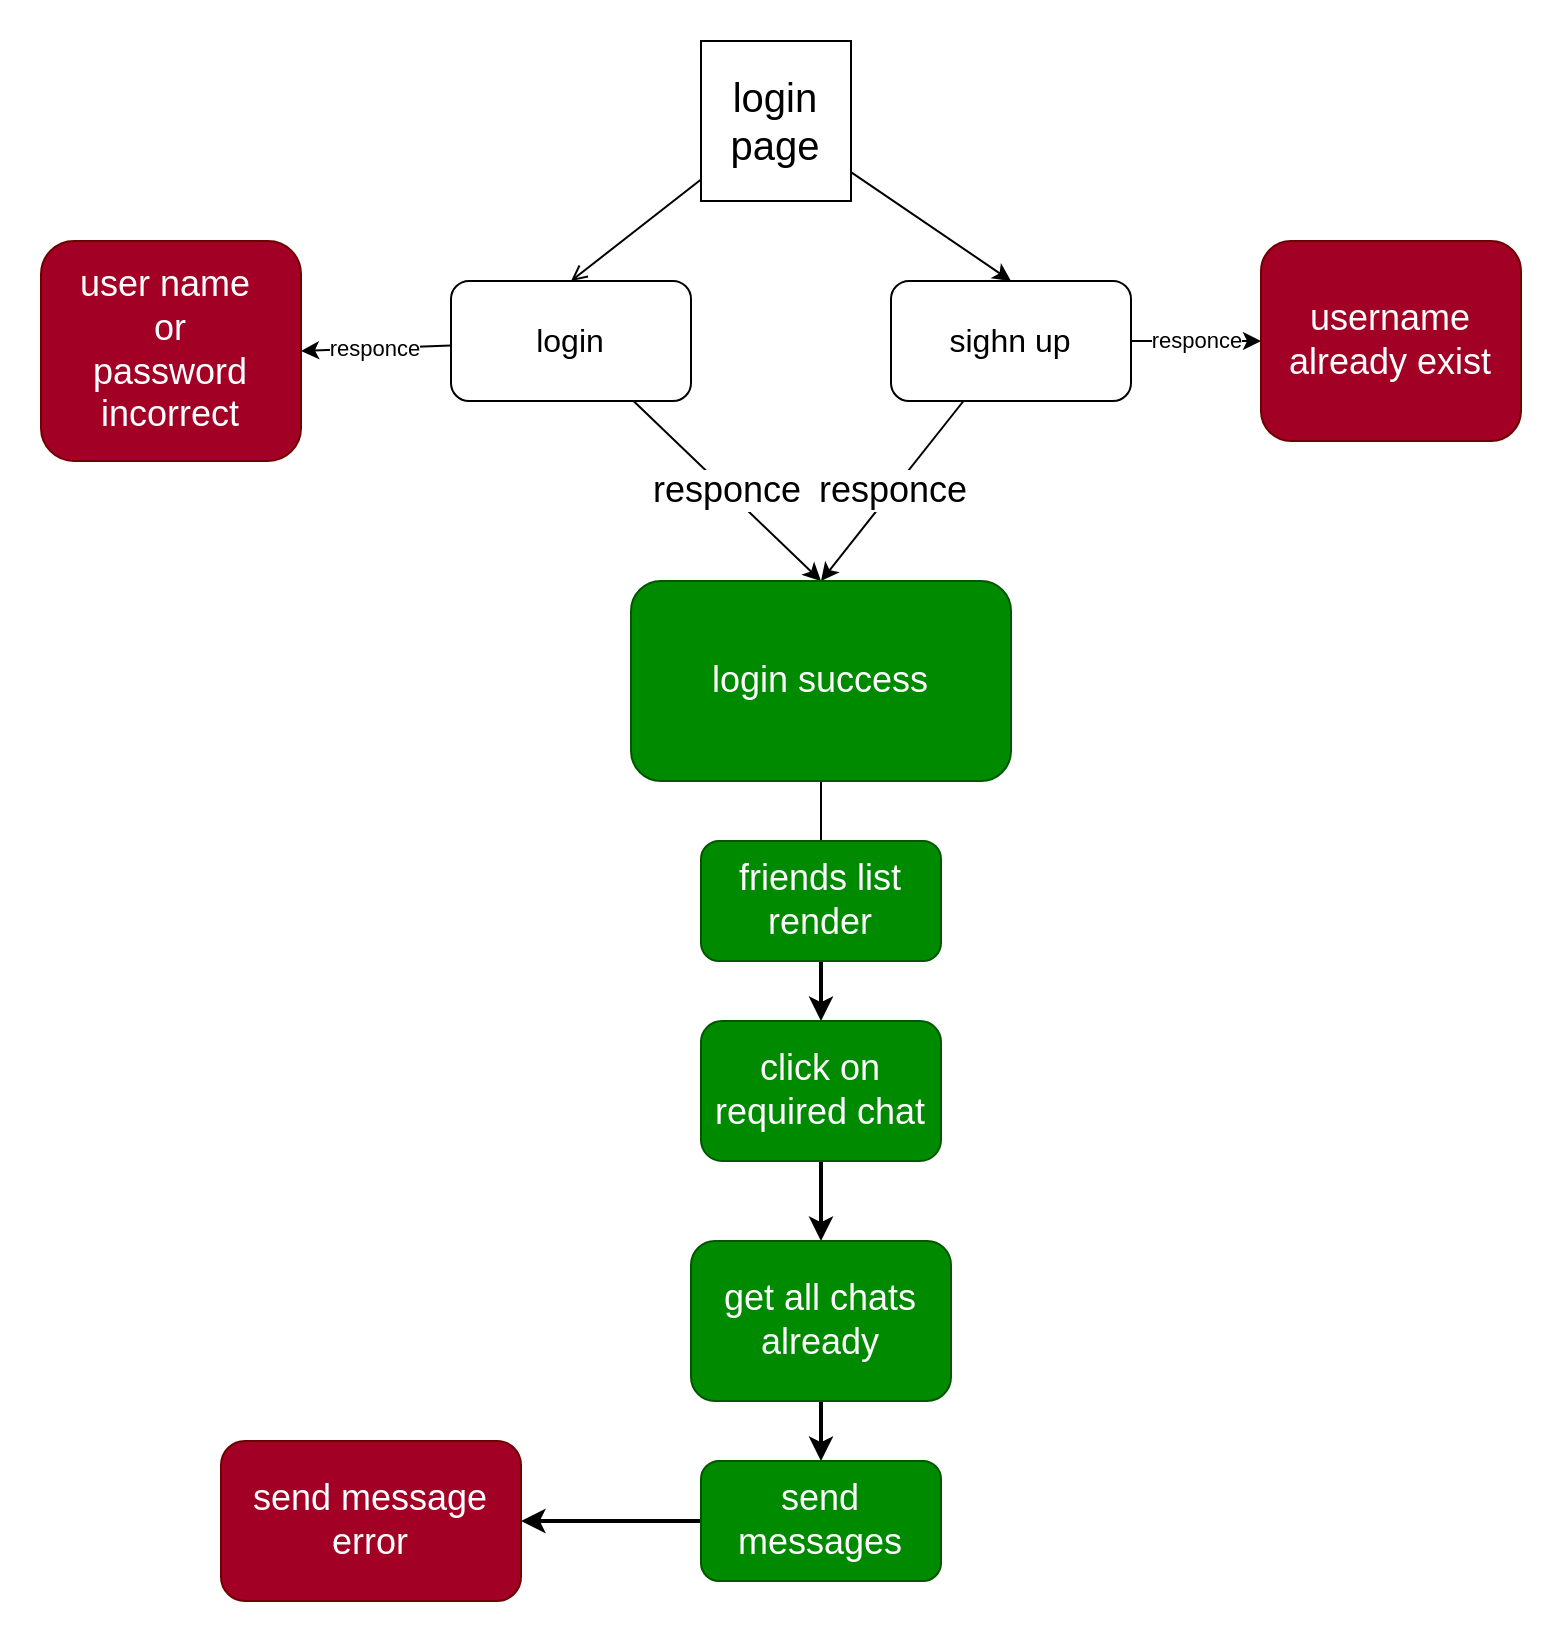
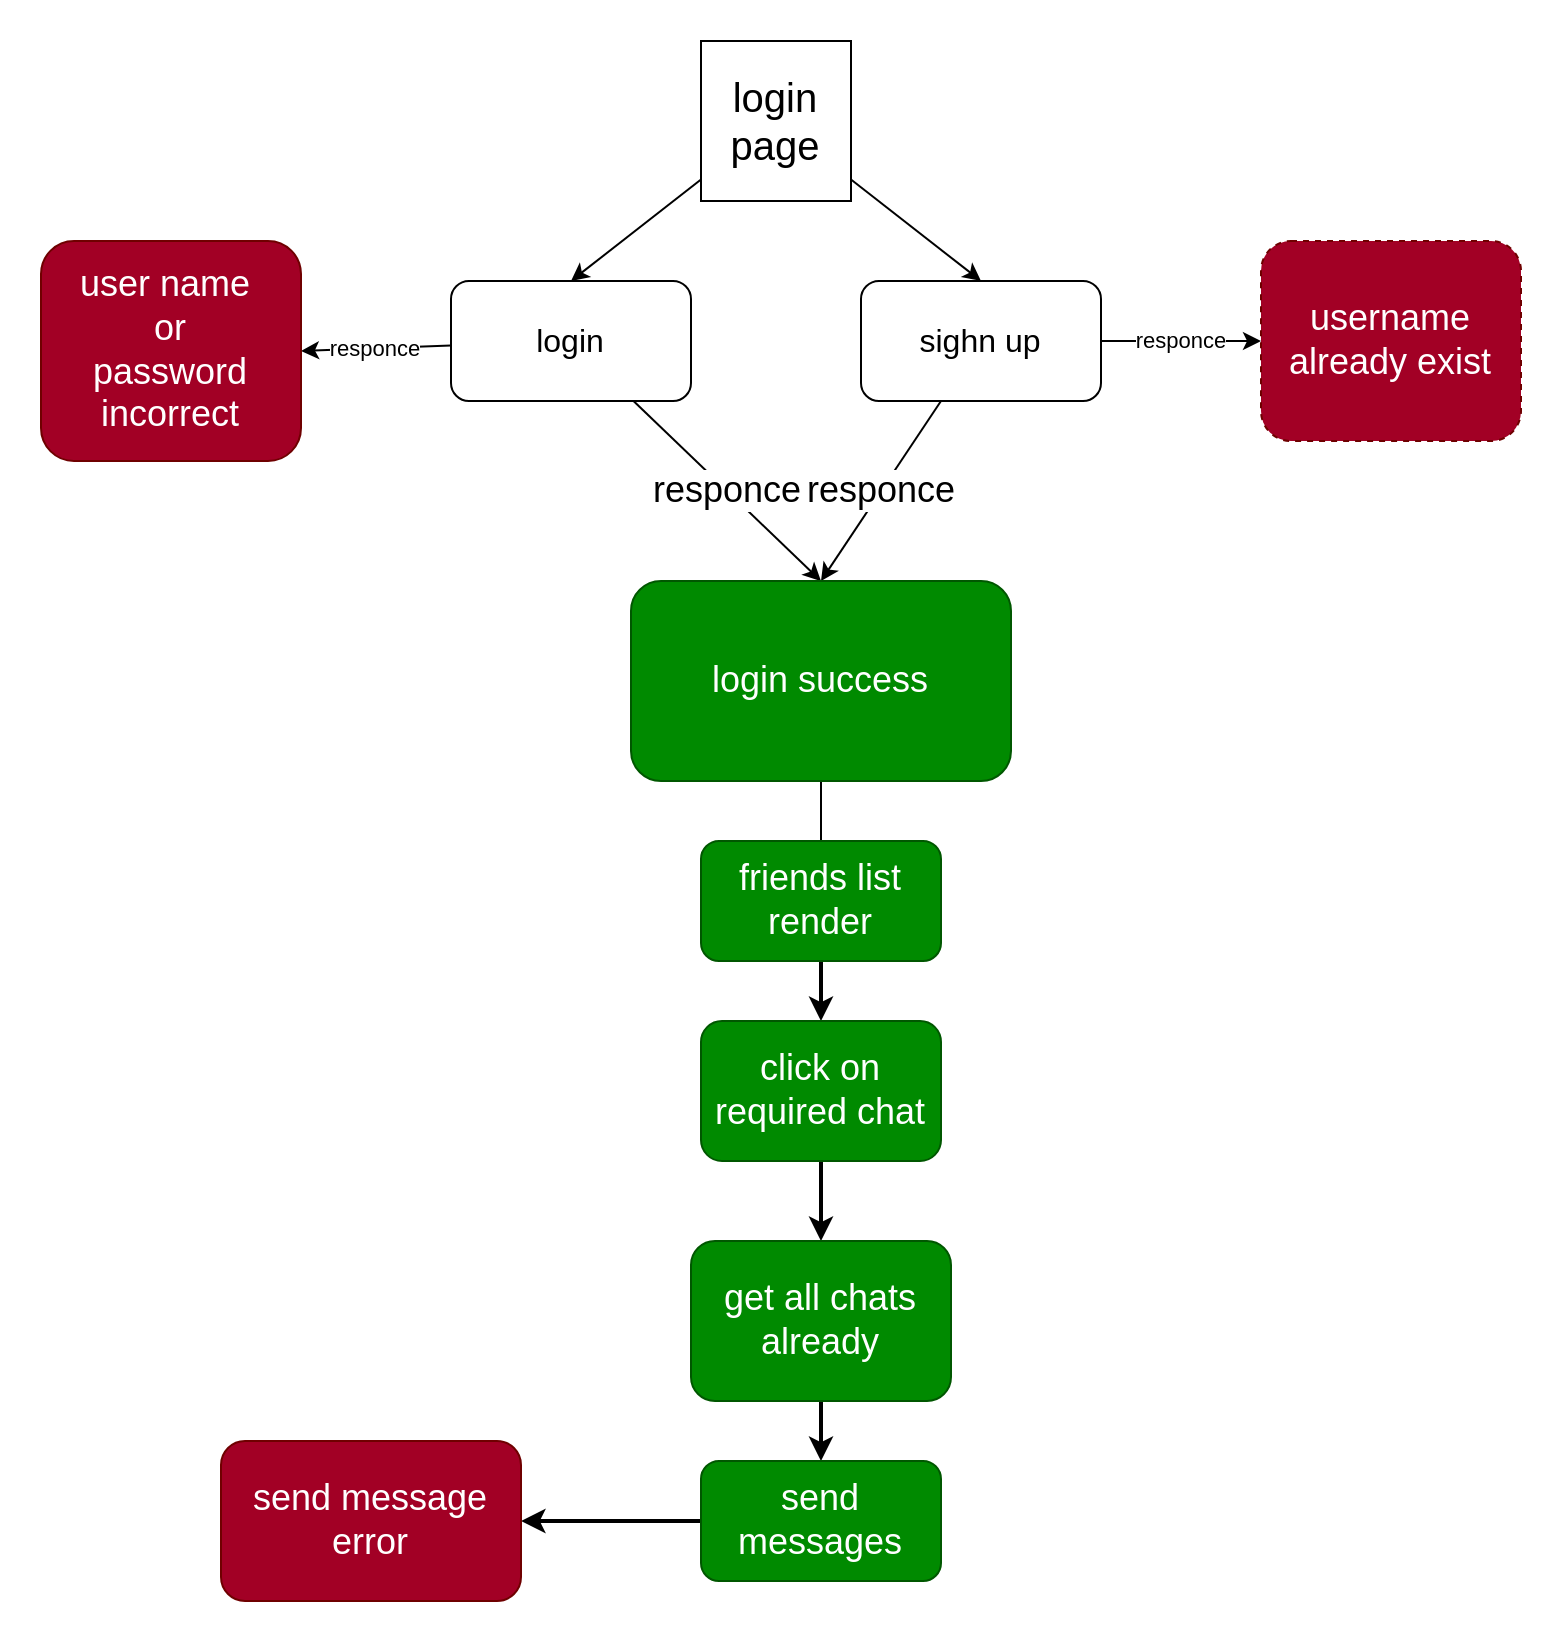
edge "login page" -> "login": arrowhead open -> classic
node "sighn up": moved (1011, 341) -> (981, 341)
node "username already exist": style solid -> dashed
